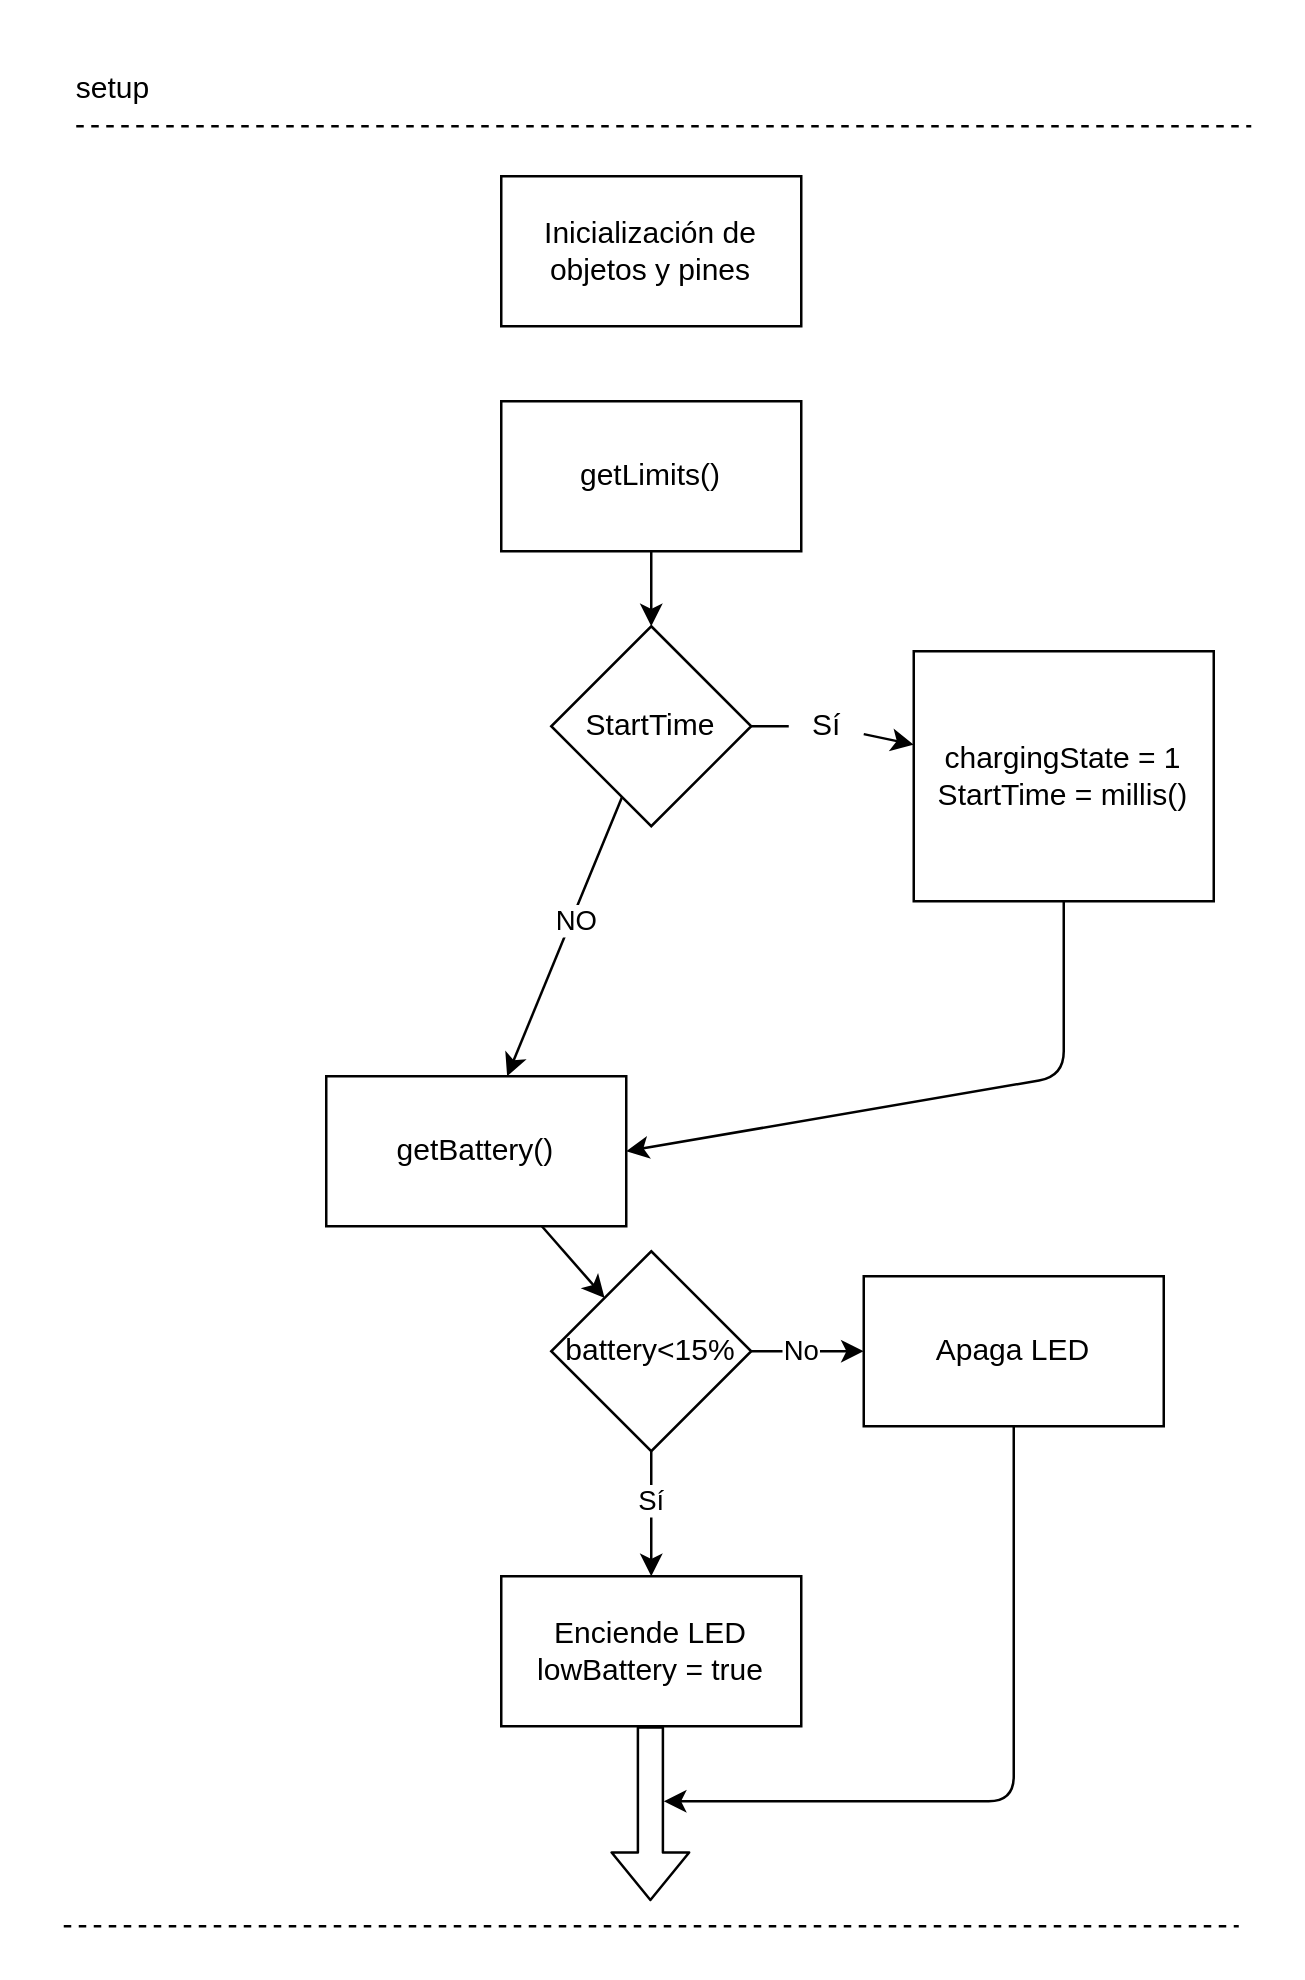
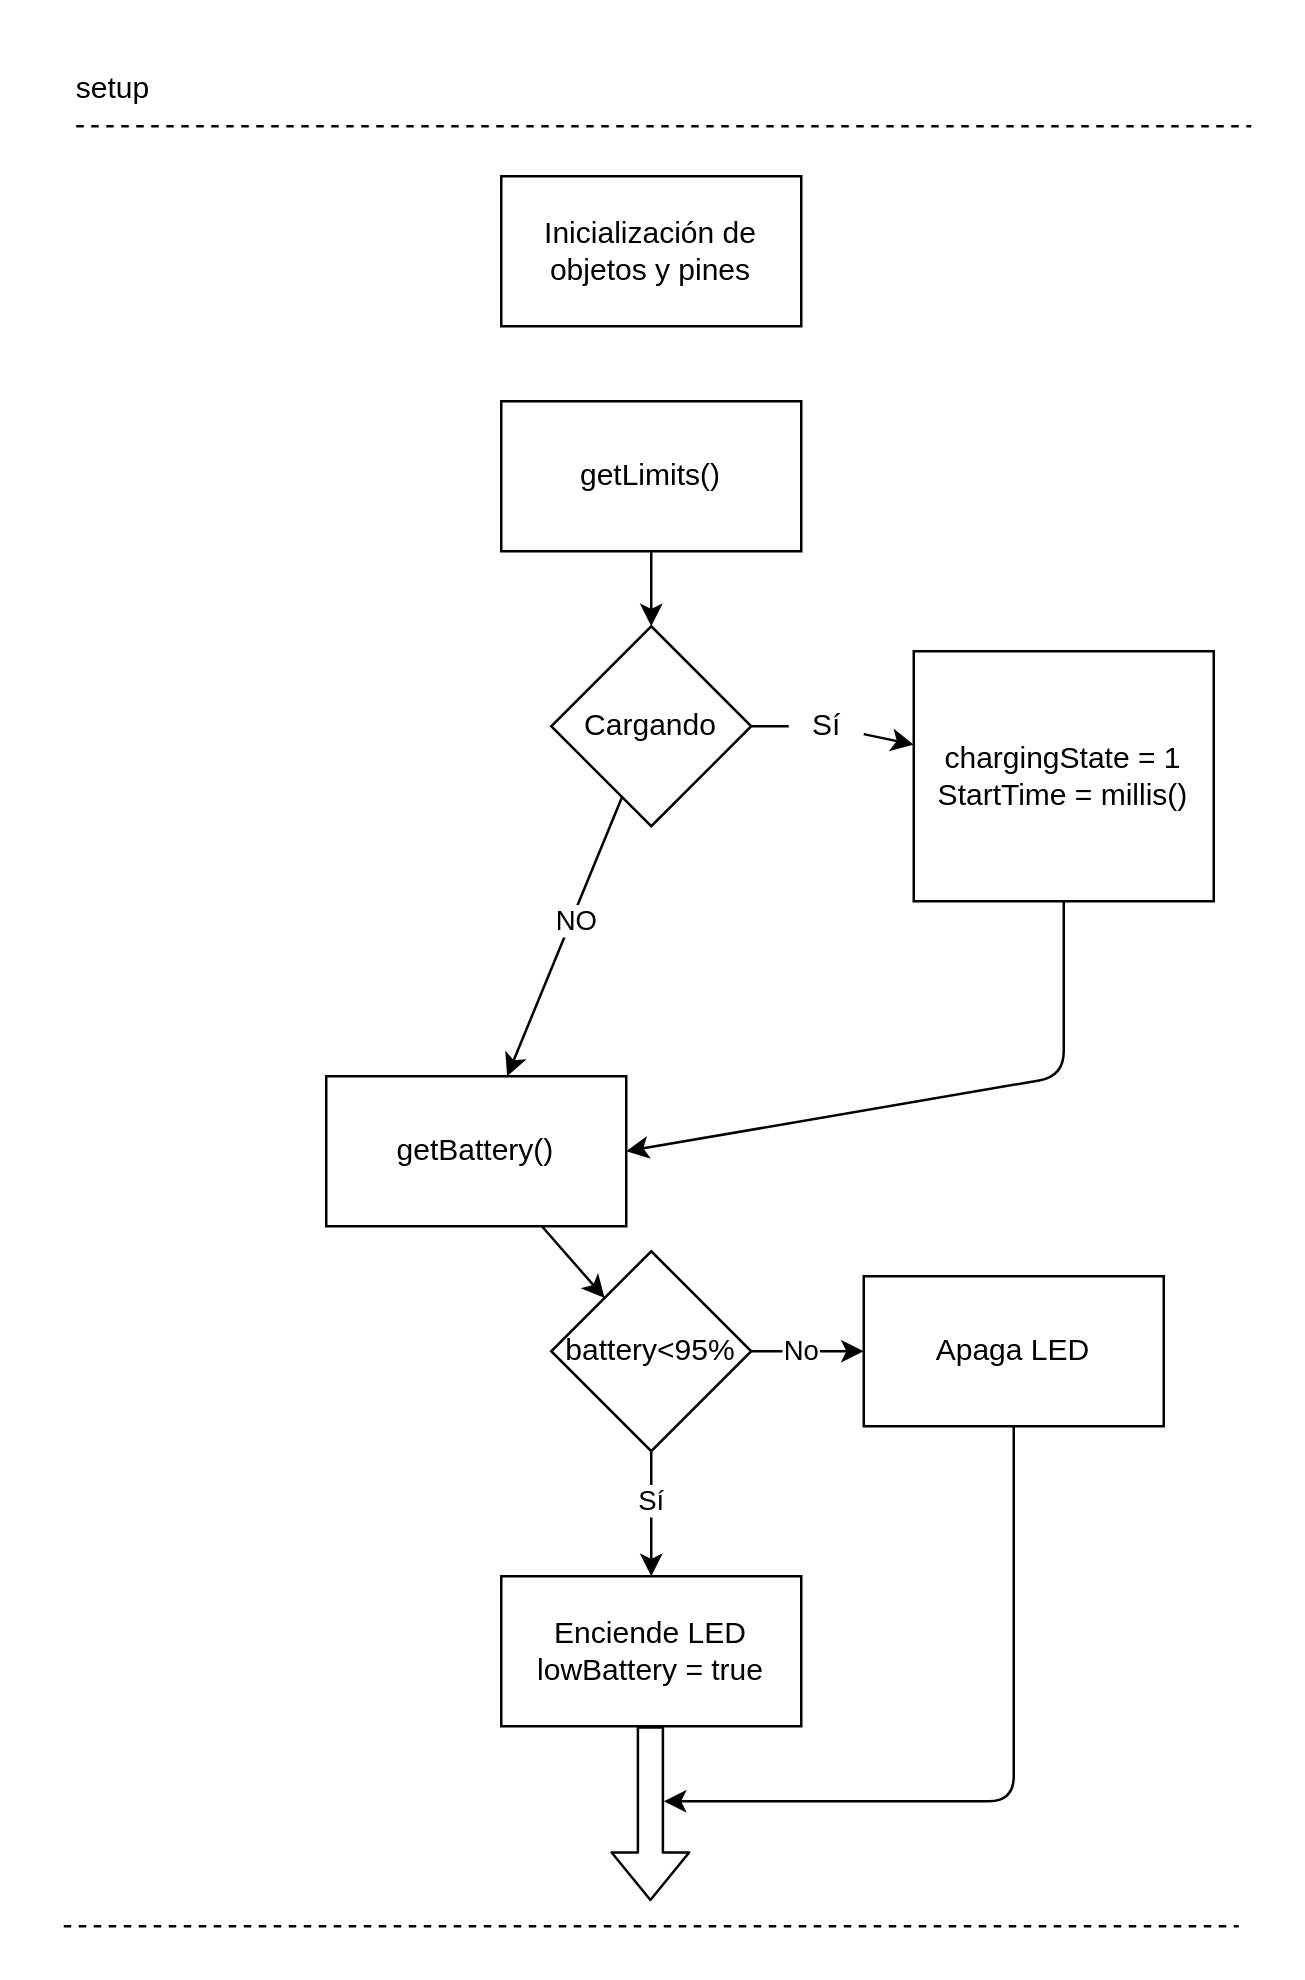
node "StartTime": label "StartTime" -> "Cargando"
node "battery<15%": label "battery<15%" -> "battery<95%"
